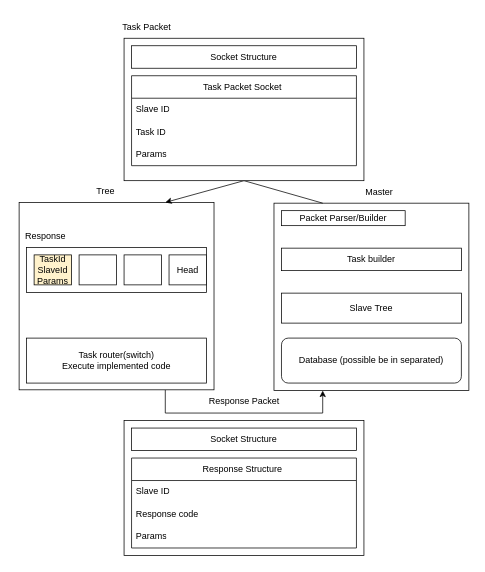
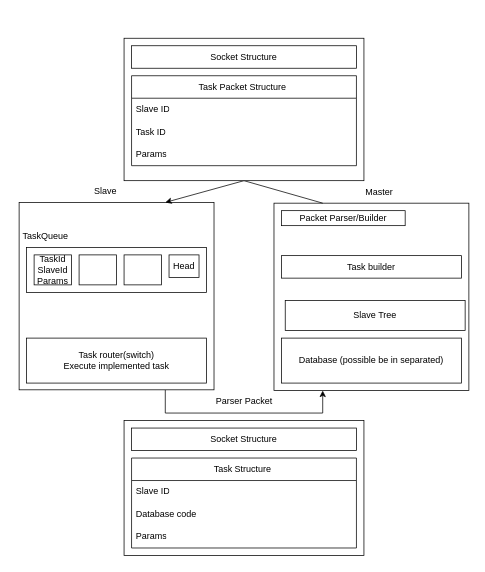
node "Task Packet": removed
node "Task Packet Socket": label "Task Packet Socket" -> "Task Packet Structure"
node "Tree": label "Tree" -> "Slave"
node "Response": label "Response" -> "TaskQueue"
node "Task builder": moved (372, 259) -> (372, 267)
node "TaskId SlaveId Params": fillcolor #fff2cc -> #ffffff
node "Head": size 38x30 -> 30x23
node "Slave Tree": moved (372, 308) -> (375, 315)
node "Task router(switch) Execute implemented code": label "Task router(switch) Execute implemented code" -> "Task router(switch) Execute implemented task"
node "Database (possible be in separated)": shape rounded rectangle -> rectangle
node "Response Packet": label "Response Packet" -> "Parser Packet"
node "Response Structure": label "Response Structure" -> "Task Structure"
node "Response code": label "Response code" -> "Database code"
